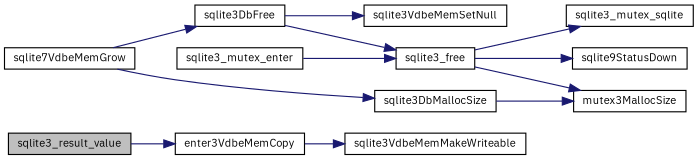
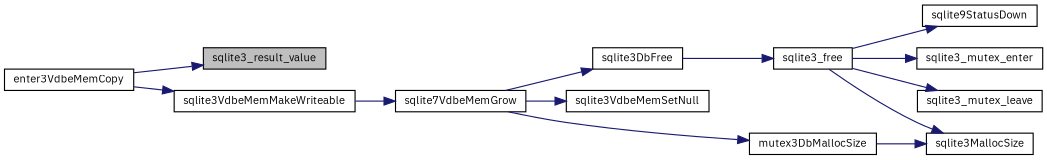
edge "sqlite3DbFree" -> "sqlite3VdbeMemSetNull": now "sqlite7VdbeMemGrow" -> "sqlite3VdbeMemSetNull"
node "sqlite3_mutex_sqlite": label "sqlite3_mutex_sqlite" -> "sqlite3_mutex_leave"
edge "sqlite3_mutex_enter" -> "sqlite3_free": reversed
edge "sqlite3VdbeMemMakeWriteable" -> "sqlite7VdbeMemGrow": added
node "sqlite3DbMallocSize": label "sqlite3DbMallocSize" -> "mutex3DbMallocSize"
node "mutex3MallocSize": label "mutex3MallocSize" -> "sqlite3MallocSize"
edge "sqlite3_result_value" -> "enter3VdbeMemCopy": reversed
